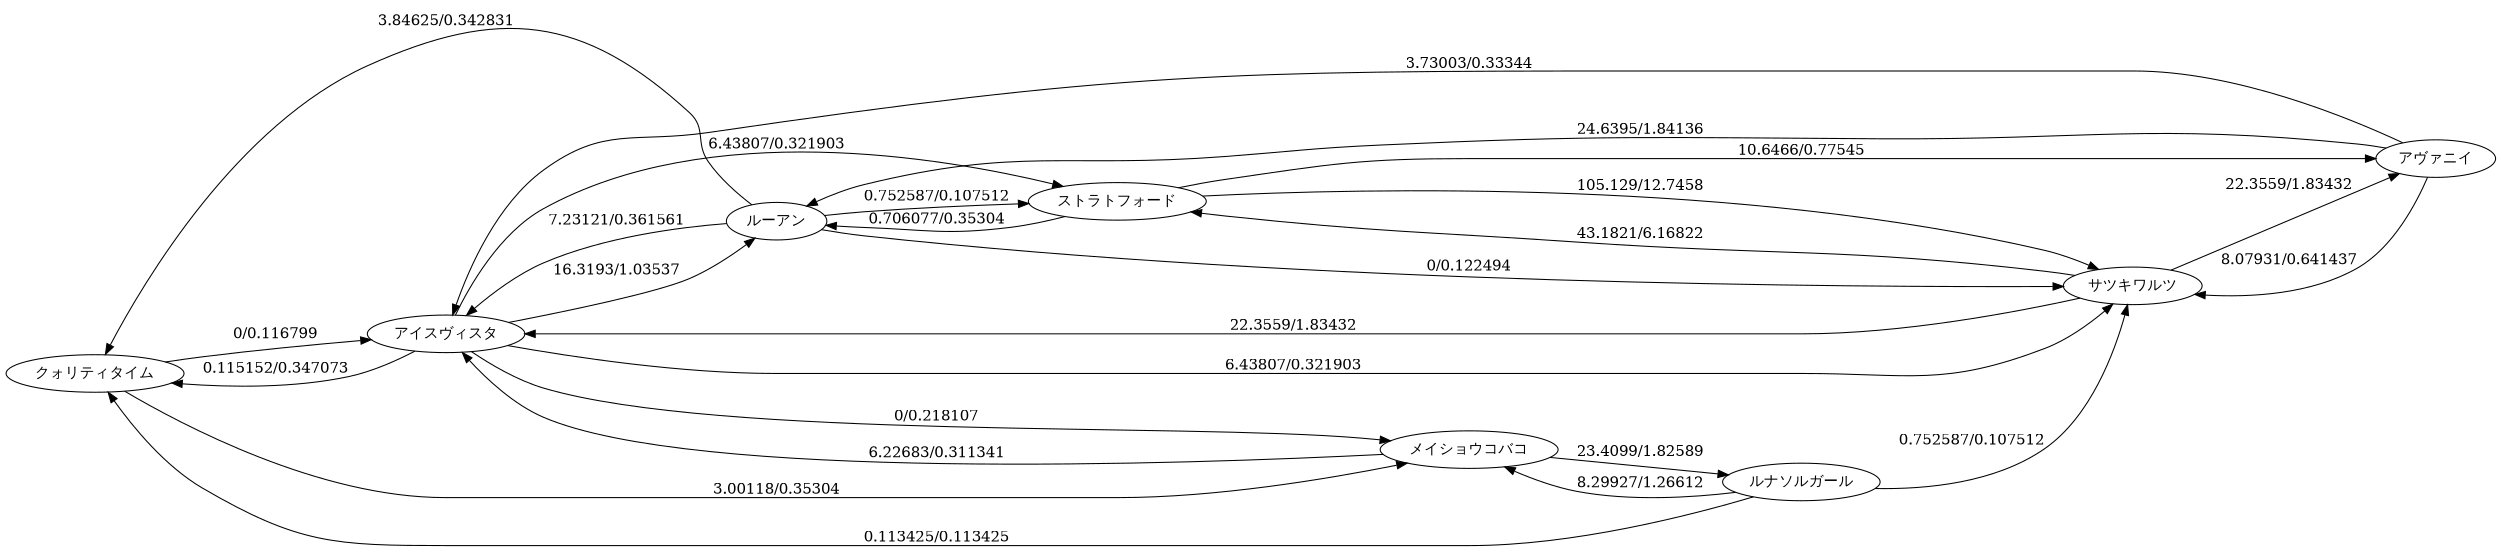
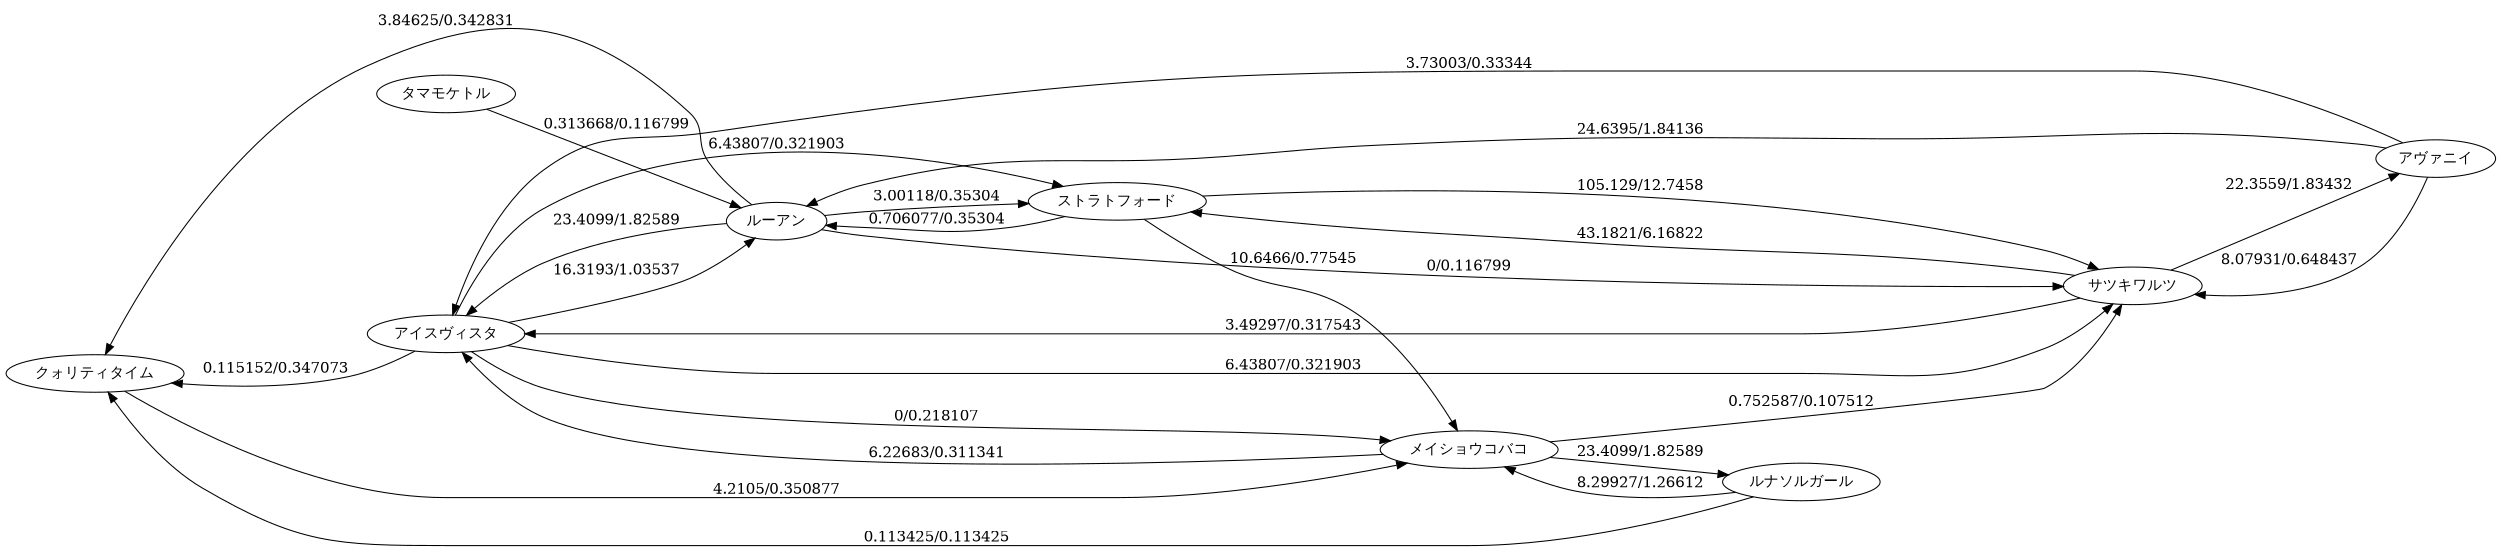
node "タマモケトル": added
edge "ストラトフォード" -> "アヴァニイ": now "ストラトフォード" -> "メイショウコバコ"
edge "ルーアン" -> "ストラトフォード": label "0.752587/0.107512" -> "3.00118/0.35304"
edge "ルーアン" -> "アイスヴィスタ": label "7.23121/0.361561" -> "23.4099/1.82589"
edge "アヴァニイ" -> "サツキワルツ": label "8.07931/0.641437" -> "8.07931/0.648437"
edge "ルーアン" -> "サツキワルツ": label "0/0.122494" -> "0/0.116799"
edge "サツキワルツ" -> "アイスヴィスタ": label "22.3559/1.83432" -> "3.49297/0.317543"
edge "クォリティタイム" -> "アイスヴィスタ": removed, label "0/0.116799"
edge "ルナソルガール" -> "サツキワルツ": now "メイショウコバコ" -> "サツキワルツ"
edge "クォリティタイム" -> "メイショウコバコ": label "3.00118/0.35304" -> "4.2105/0.350877"
